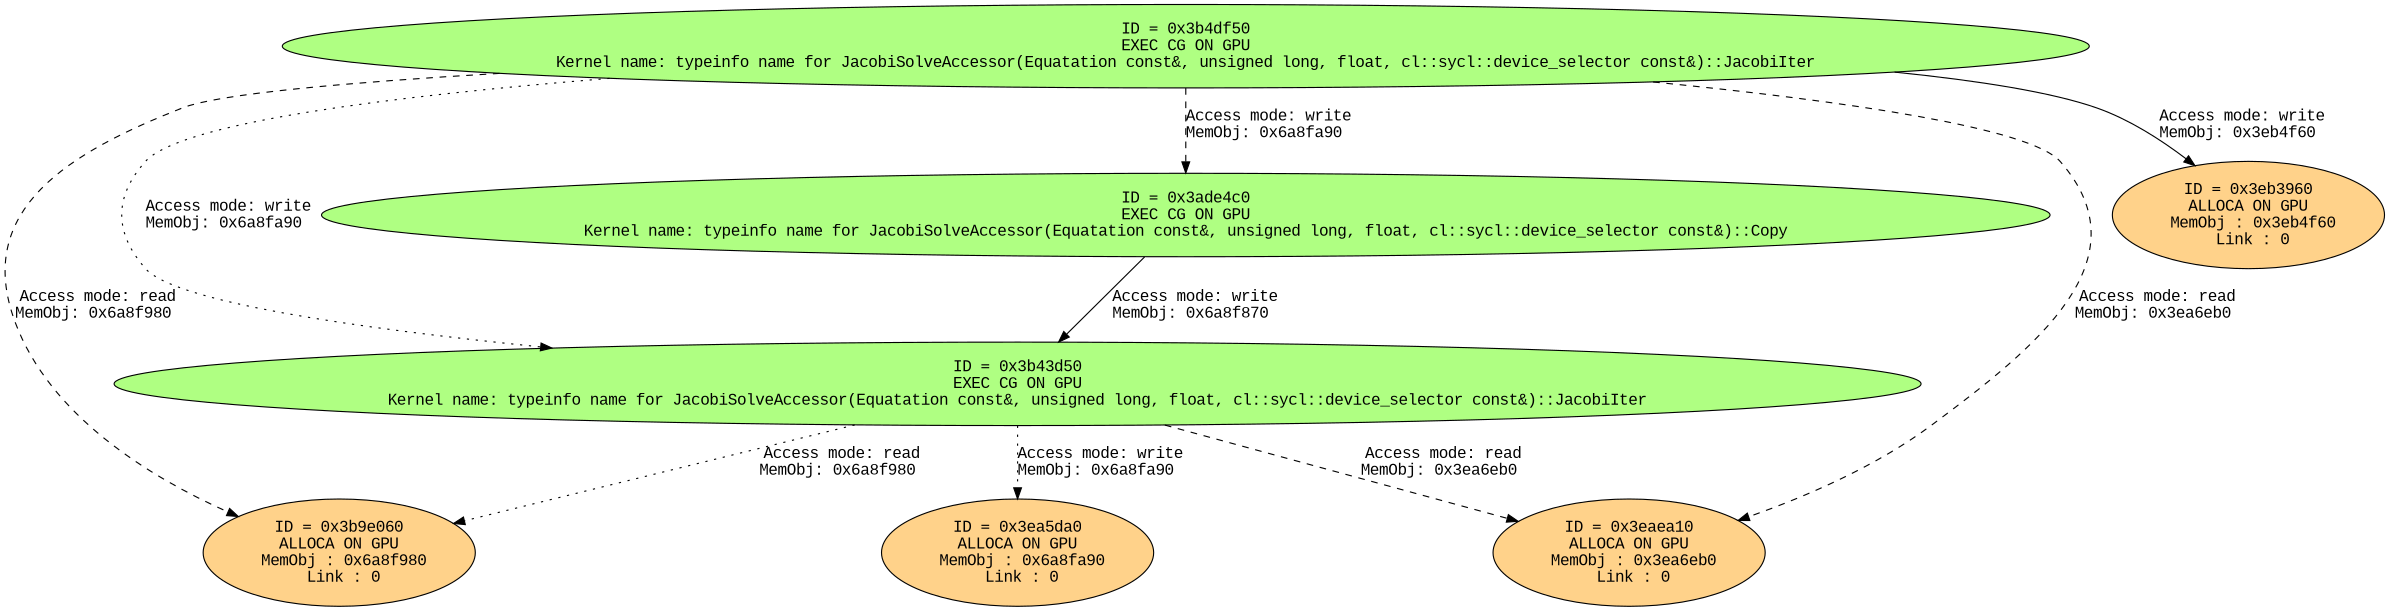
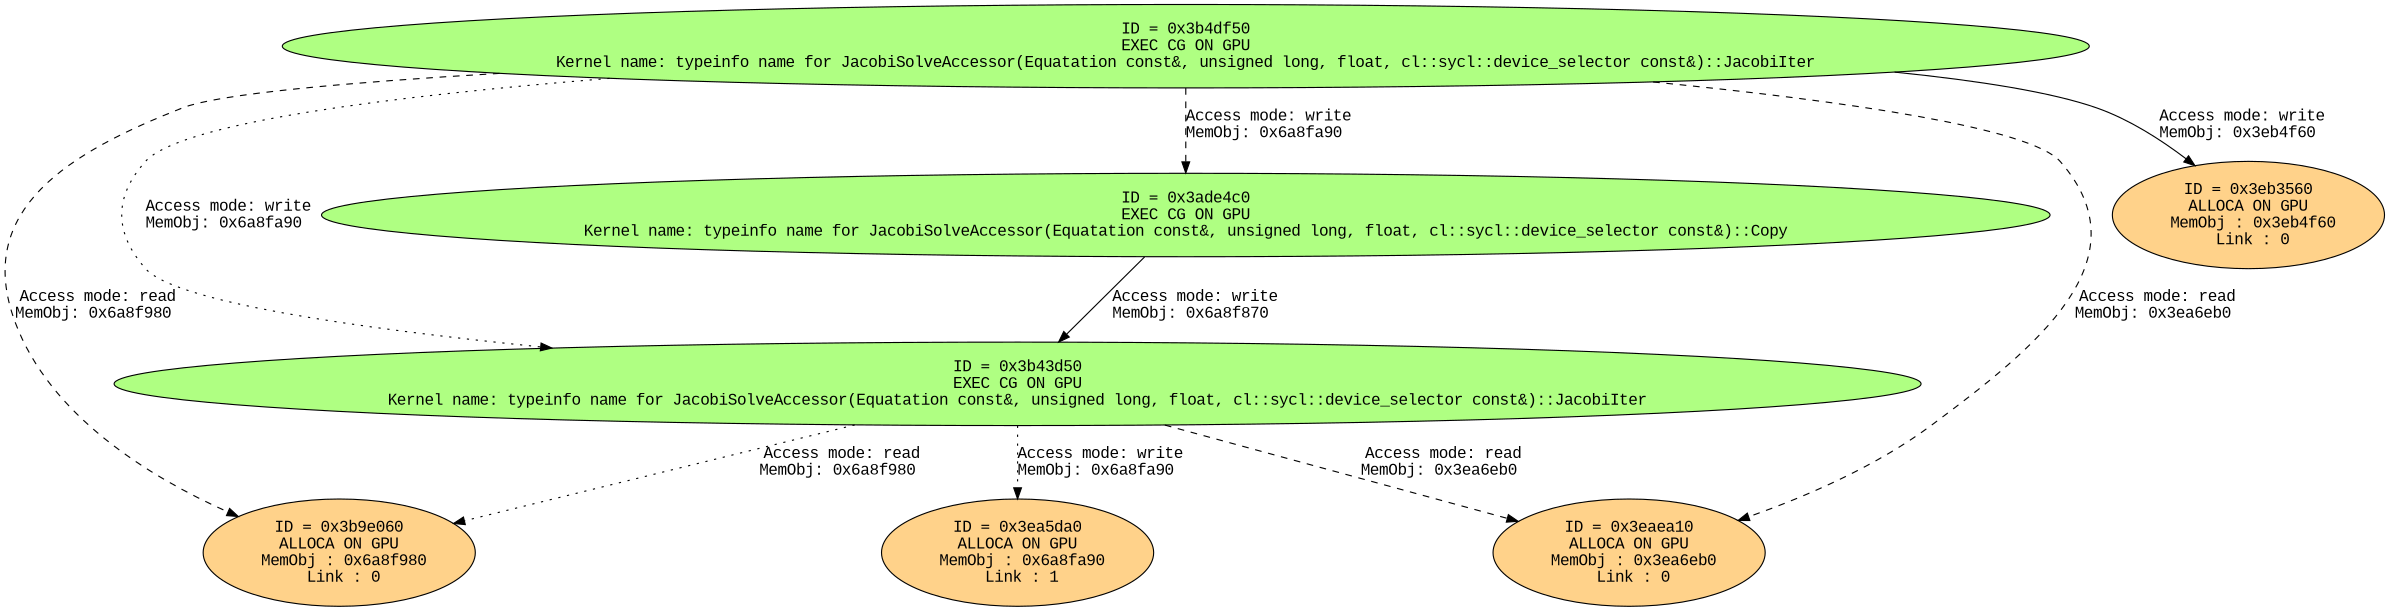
node "ID = 0x3eb3960 ALLOCA ON GPU MemObj : 0x3eb4f60 Link : 0": label "ID = 0x3eb3960 ALLOCA ON GPU MemObj : 0x3eb4f60 Link : 0" -> "ID = 0x3eb3560 ALLOCA ON GPU MemObj : 0x3eb4f60 Link : 0"
node "ID = 0x3ea5da0 ALLOCA ON GPU MemObj : 0x6a8fa90 Link : 0": label "ID = 0x3ea5da0 ALLOCA ON GPU MemObj : 0x6a8fa90 Link : 0" -> "ID = 0x3ea5da0 ALLOCA ON GPU MemObj : 0x6a8fa90 Link : 1"
